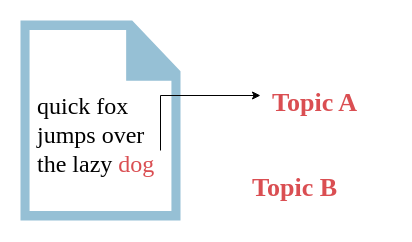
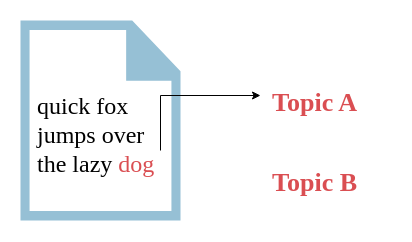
node "Topic B": moved (311, 181) -> (331, 176)
